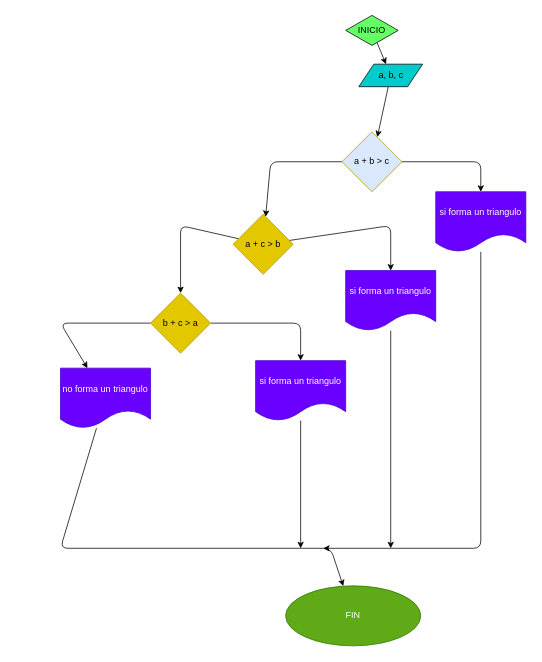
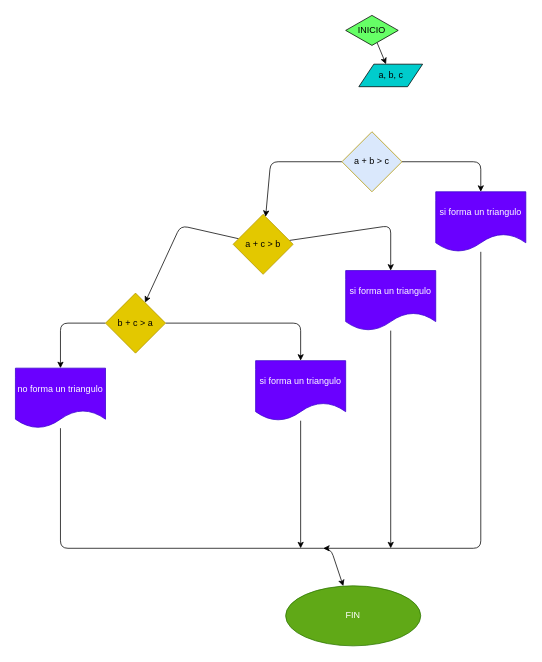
edge "a, b, c" -> "a + b > c": removed
node "b + c > a": moved (180, 323) -> (135, 323)
node "no forma un triangulo": moved (105, 398) -> (60, 398)
